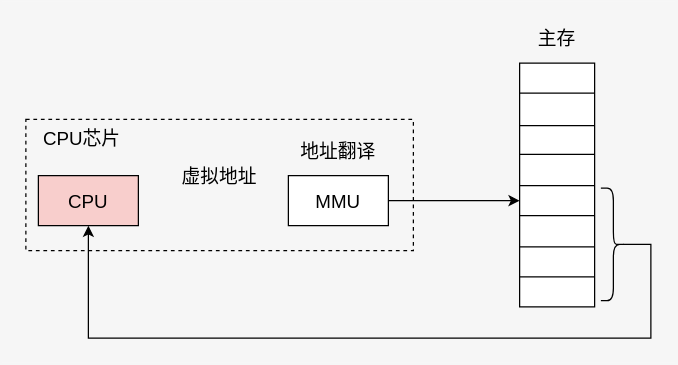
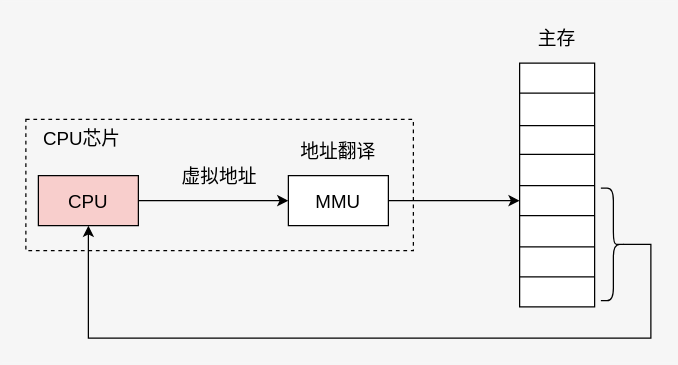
edge "CPU" -> "MMU": added
